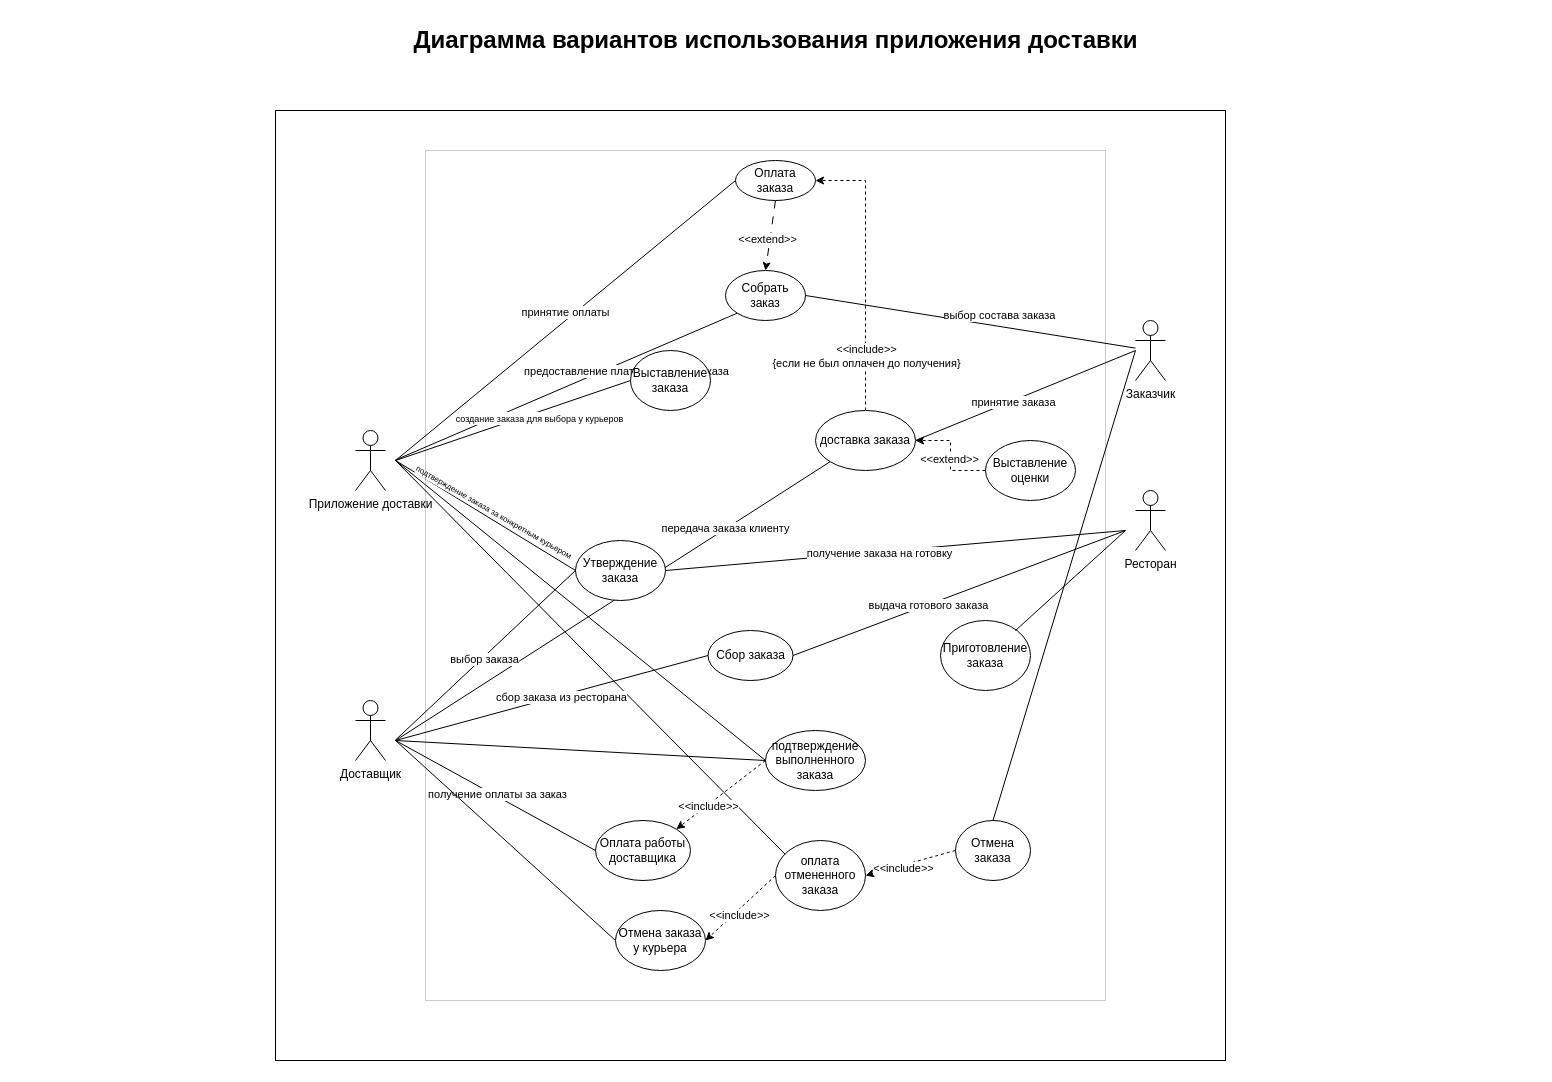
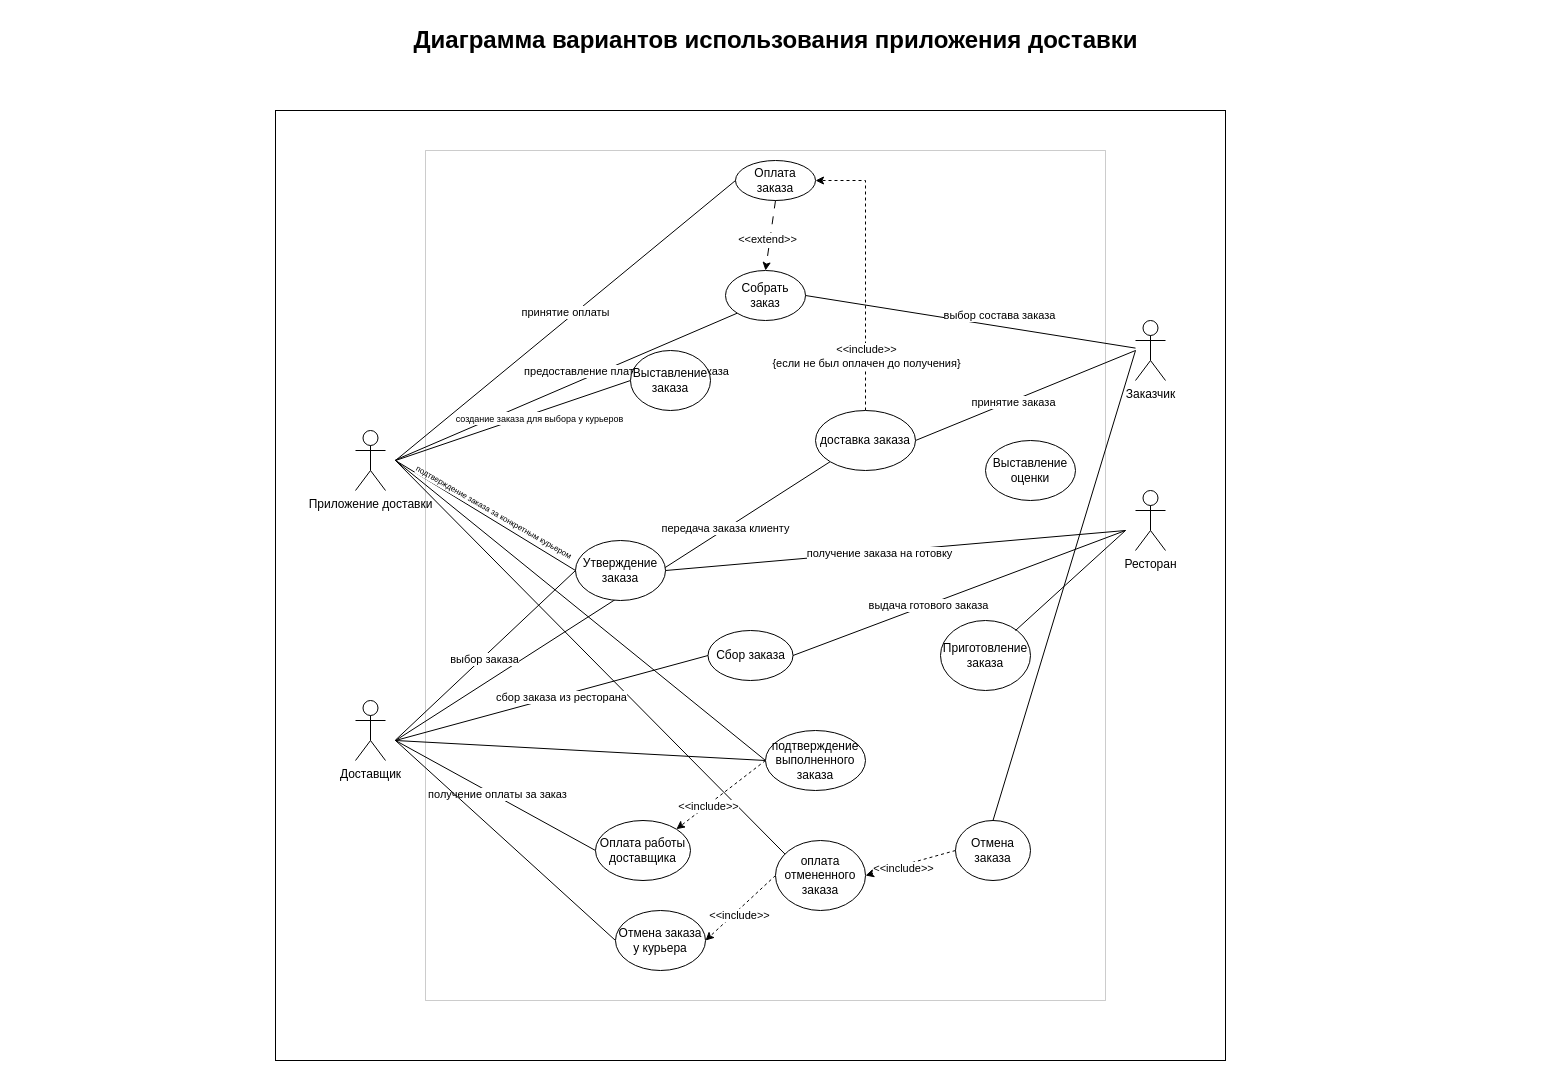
edge "Выставление оценки" -> "доставка заказа": removed, label "<<extend>>"
